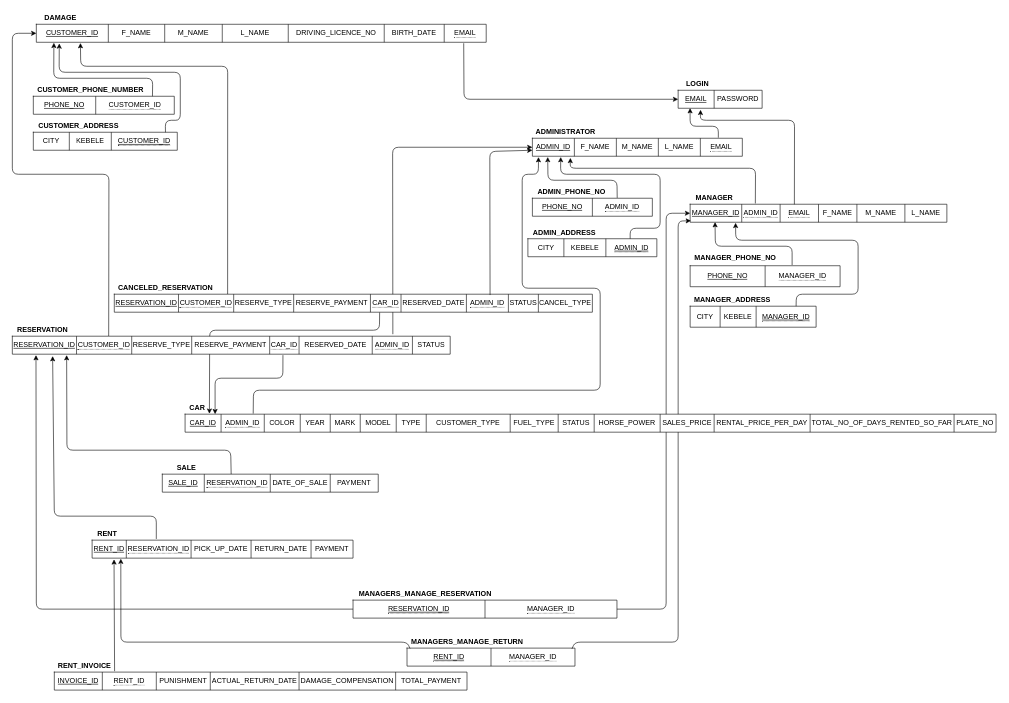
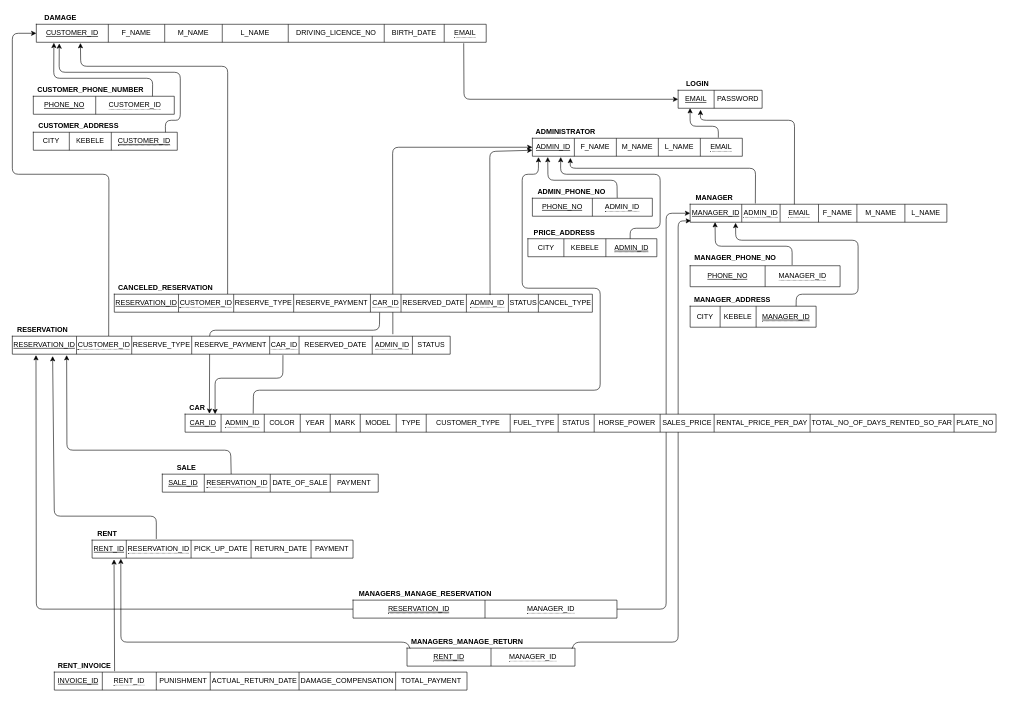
node "ADMIN_ADDRESS": label "ADMIN_ADDRESS" -> "PRICE_ADDRESS"
